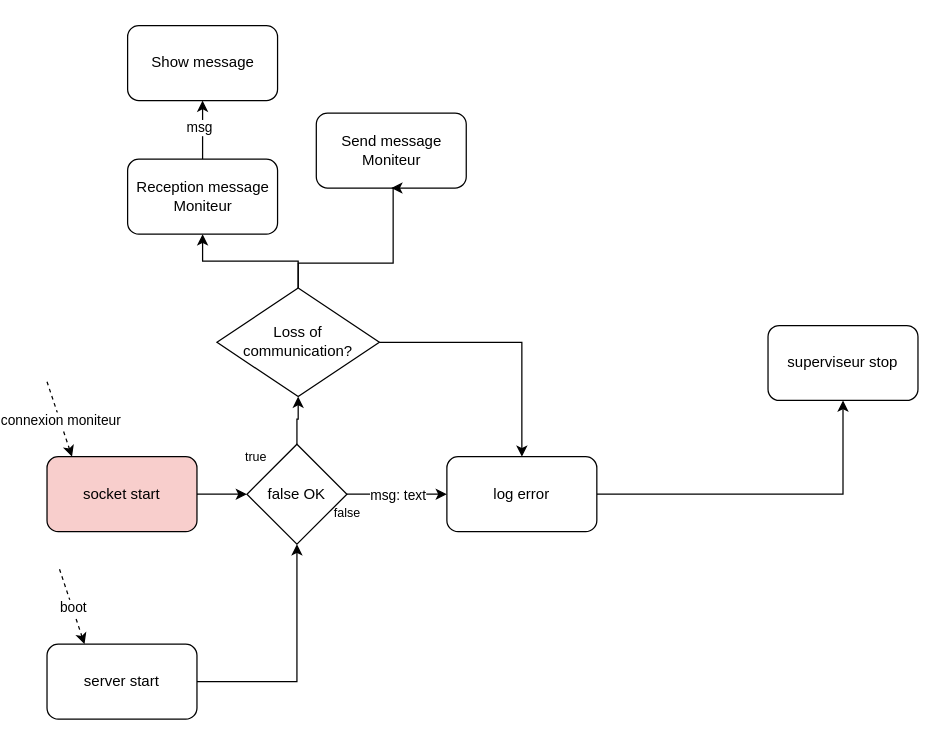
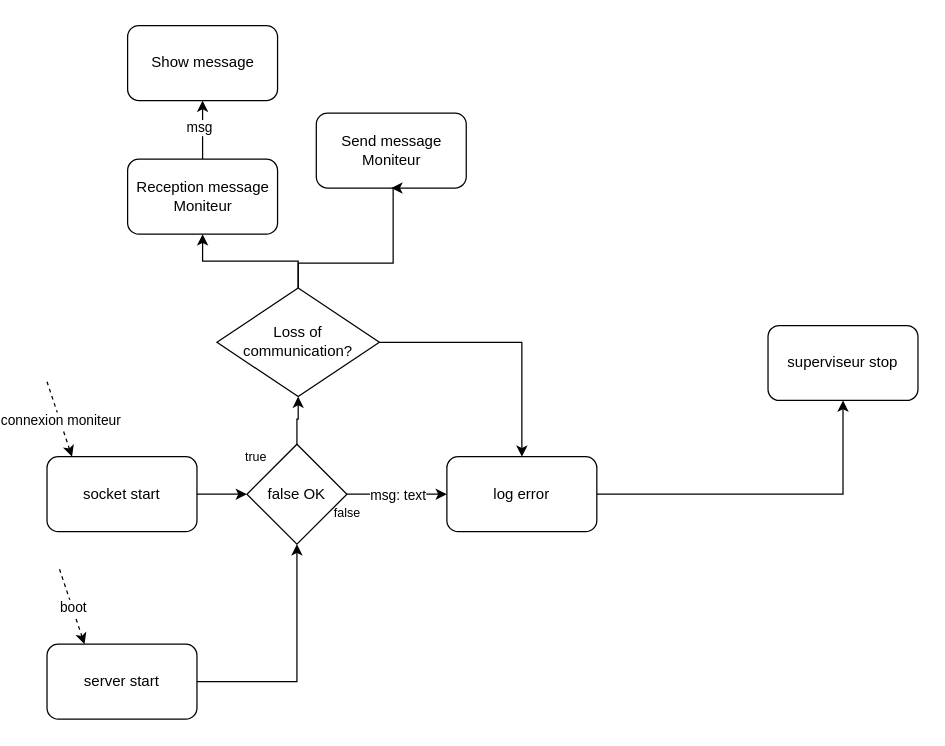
node "socket start": fillcolor #f8cecc -> #ffffff
